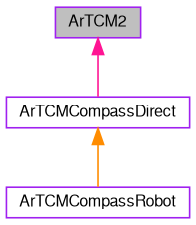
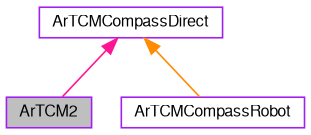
edge "ArTCMCompassDirect" -> "ArTCM2": reversed
